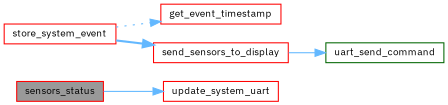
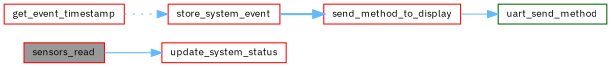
edge "store_system_event" -> "get_event_timestamp": reversed
node "send_sensors_to_display": label "send_sensors_to_display" -> "send_method_to_display"
node "uart_send_command": label "uart_send_command" -> "uart_send_method"
node "sensors_status": label "sensors_status" -> "sensors_read"
node "update_system_uart": label "update_system_uart" -> "update_system_status"
